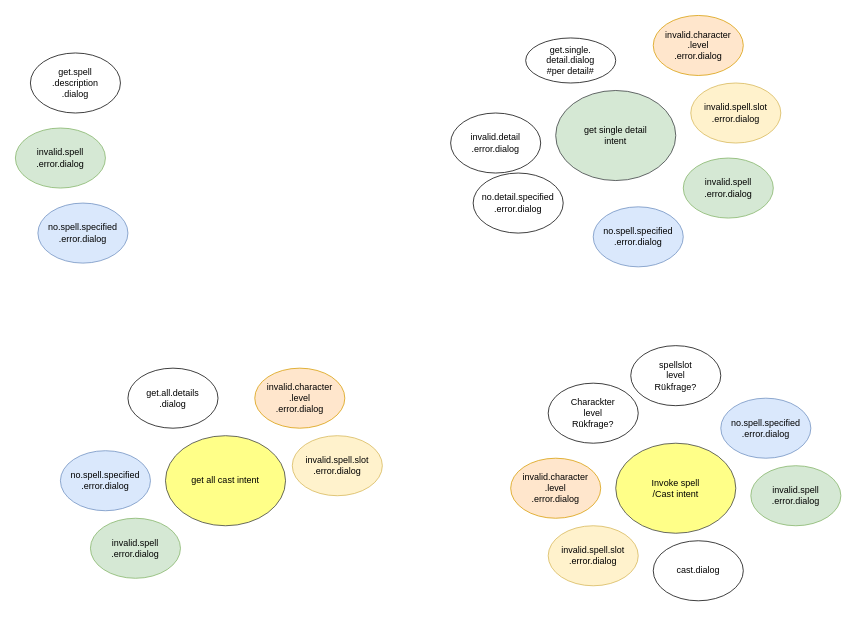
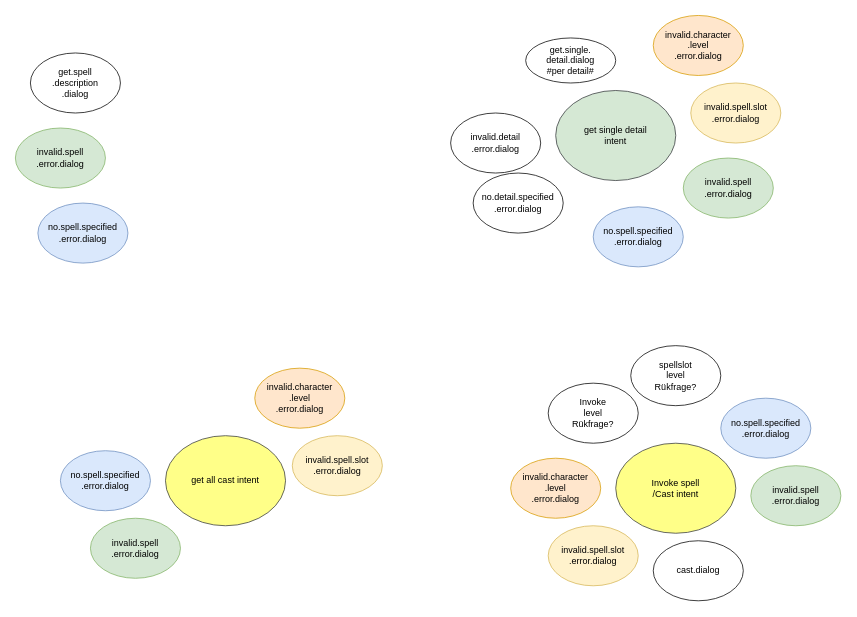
node "get.all.details .dialog": removed
node "Charackter level Rükfrage?": label "Charackter level Rükfrage?" -> "Invoke level Rükfrage?"
